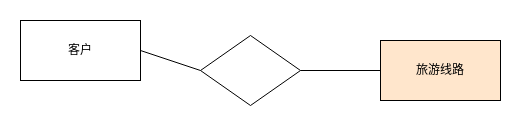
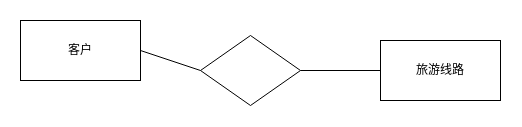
node "旅游线路": fillcolor #ffe6cc -> #ffffff
